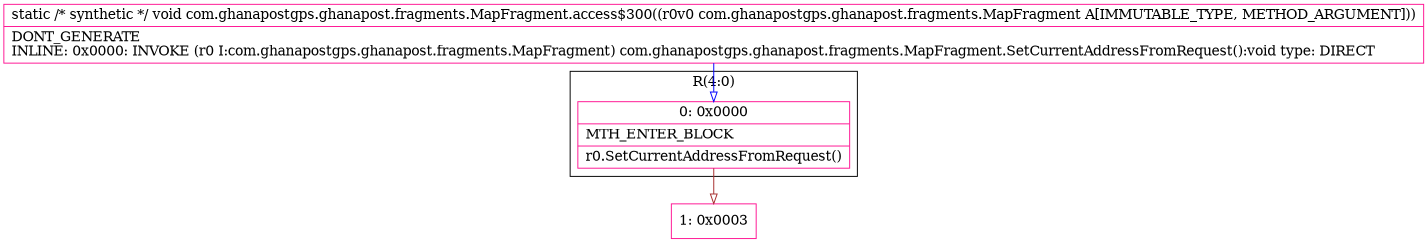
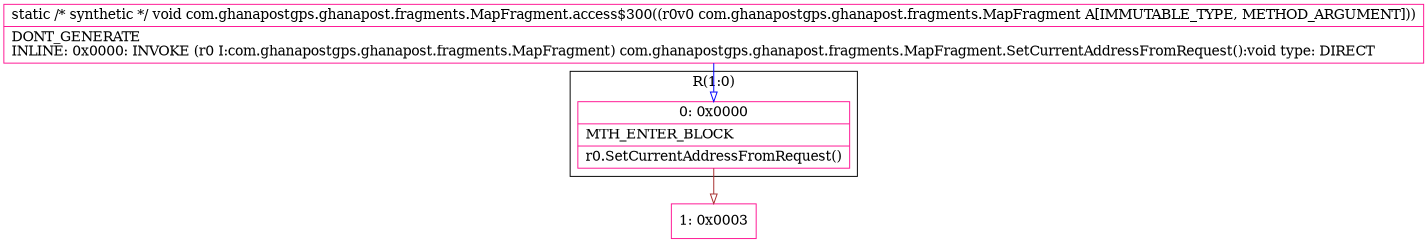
cluster "R(4:0)": label "R(4:0)" -> "R(1:0)"
